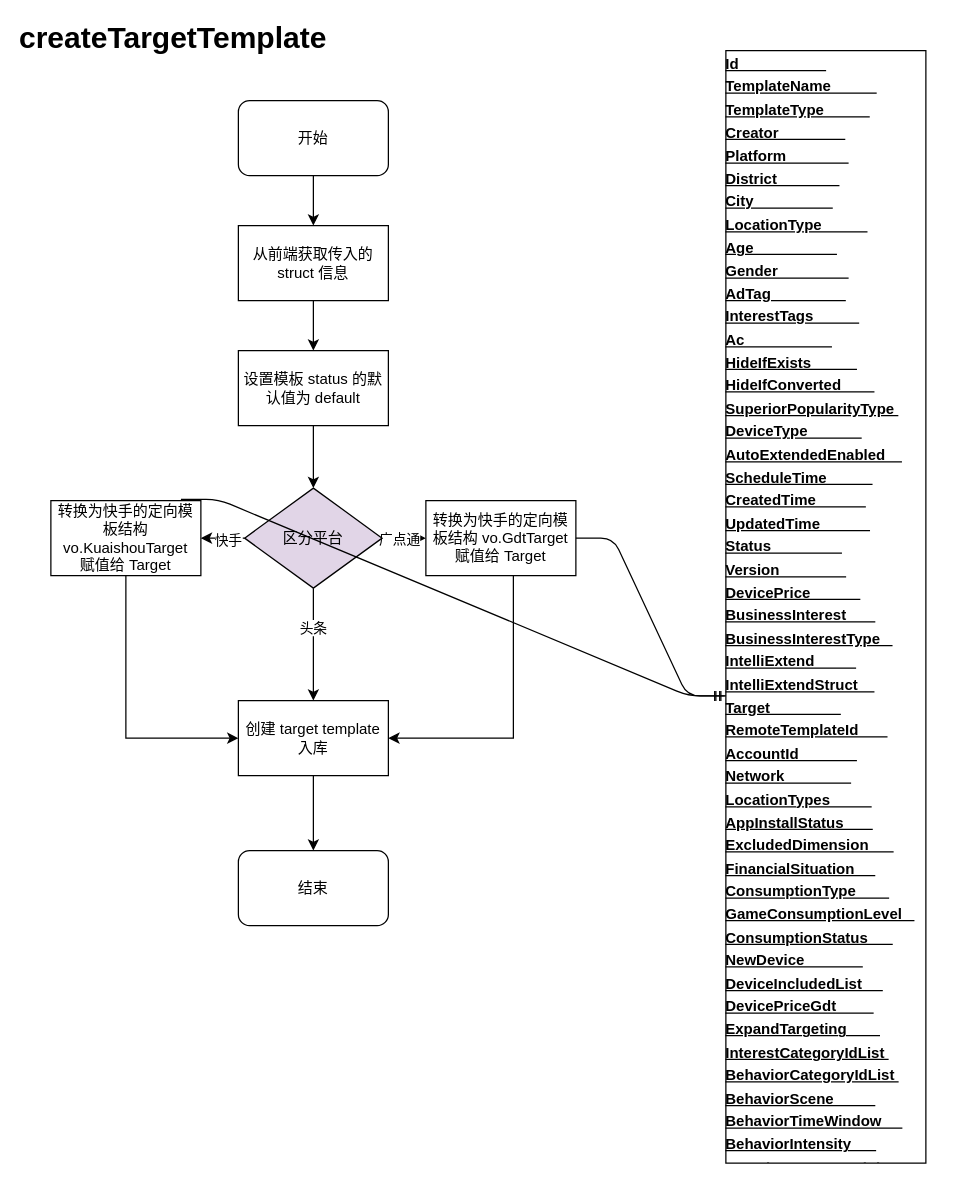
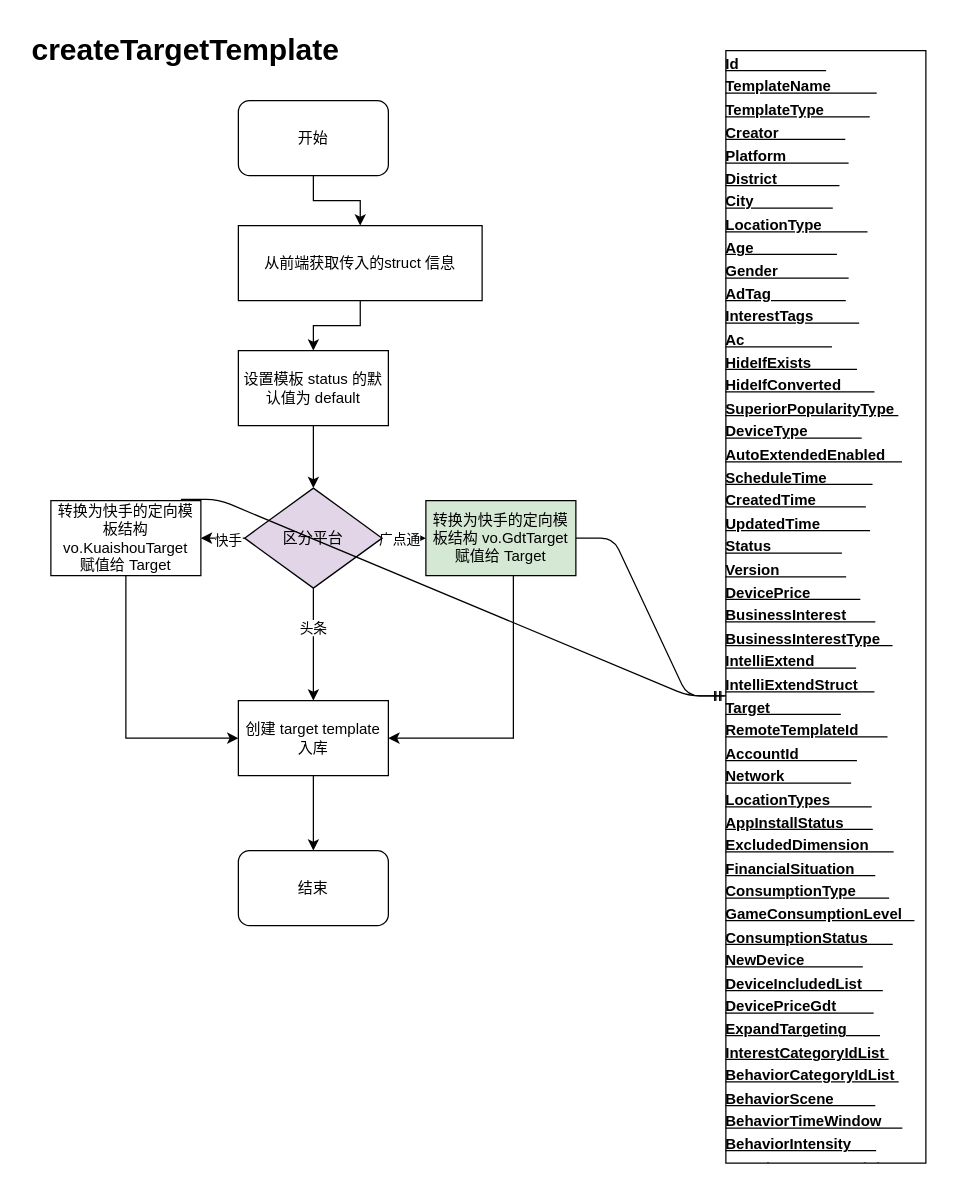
node "createTargetTemplate": moved (182, 38) -> (194, 51)
node "从前端获取传入的struct 信息": size 150x75 -> 244x75
node "转换为快手的定向模板结构 vo.GdtTarget 赋值给 Target": fillcolor #ffffff -> #d5e8d4
